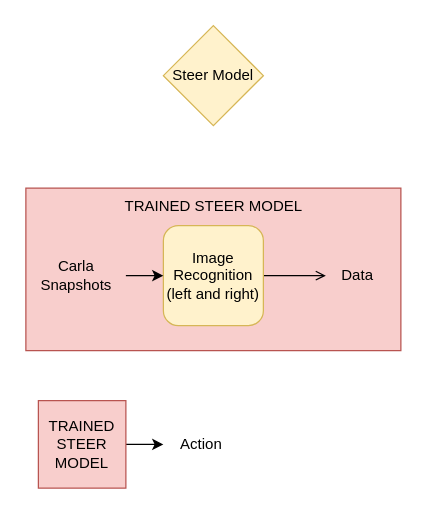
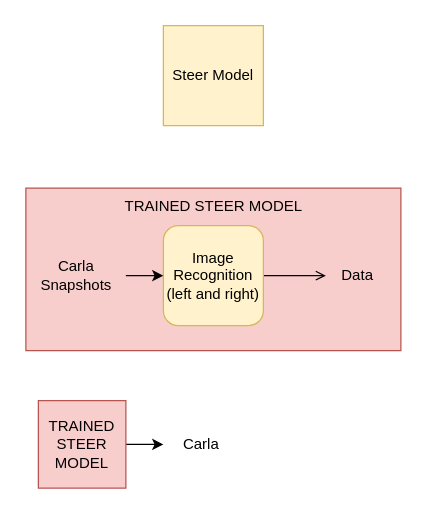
node "Steer Model": shape diamond -> rectangle
node "Action": label "Action" -> "Carla"
